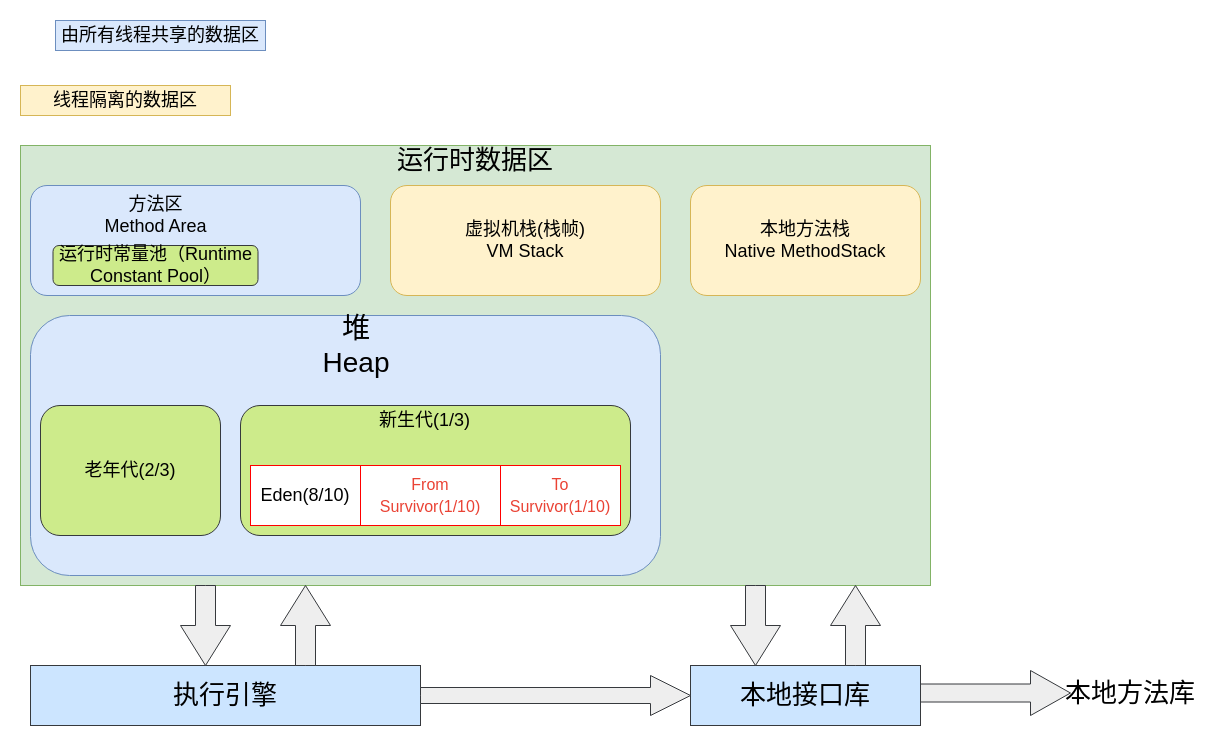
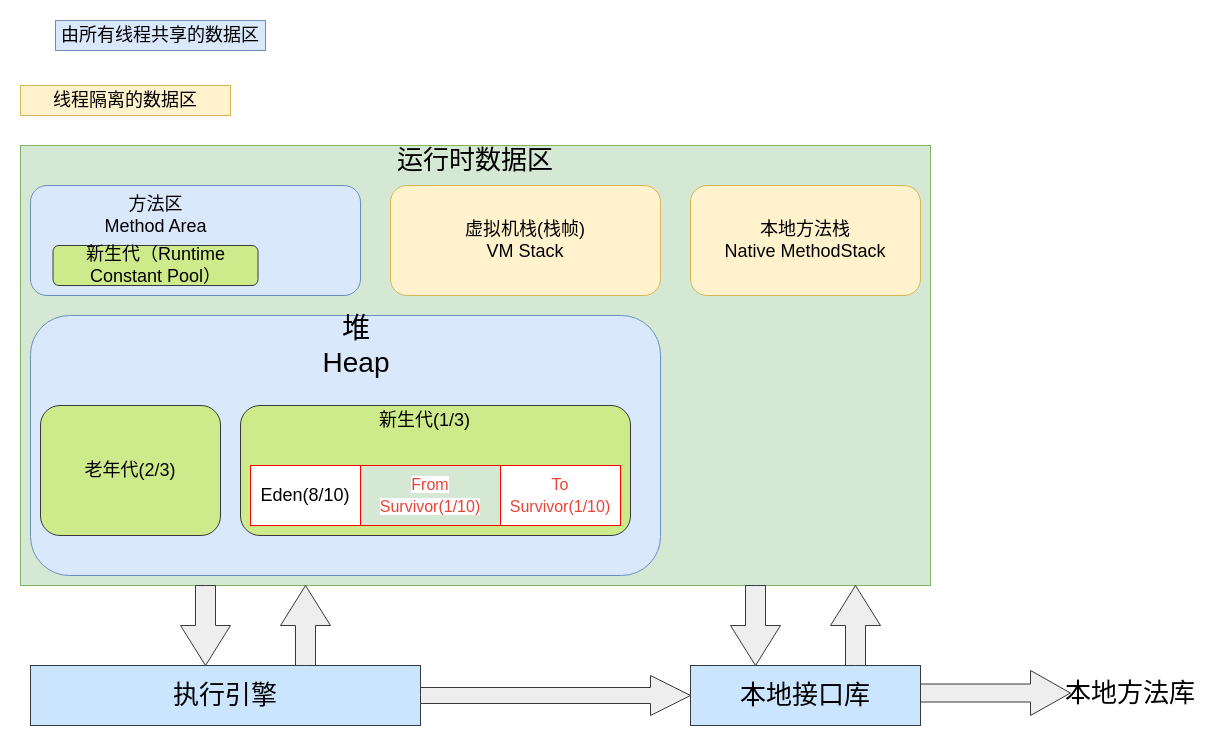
node "运行时常量池（Runtime Constant Pool）": label "运行时常量池（Runtime Constant Pool）" -> "新生代（Runtime Constant Pool）"
node "From Survivor(1/10)": fillcolor #ffffff -> #d5e8d4
